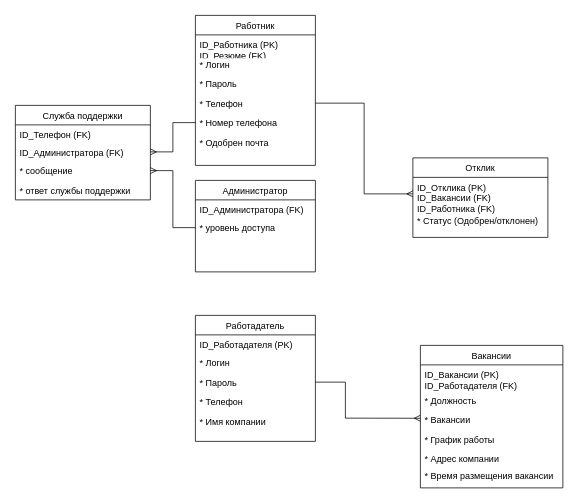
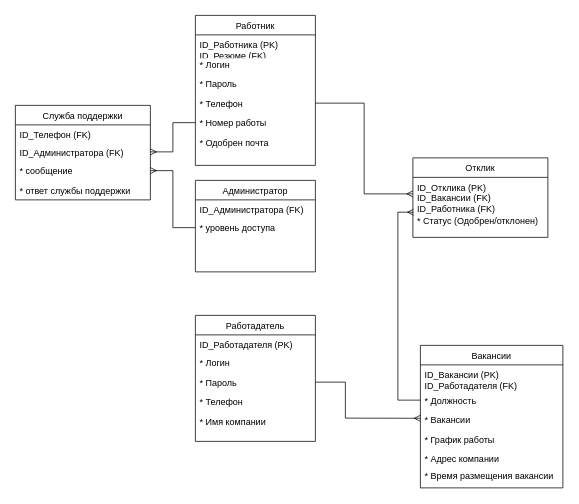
node "* Номер телефона": label "* Номер телефона" -> "* Номер работы"
edge "* Должность" -> "* Статус (Одобрен/отклонен)": added
